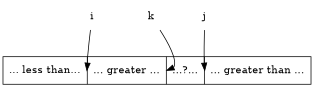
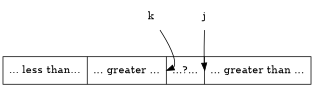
node "i": removed
